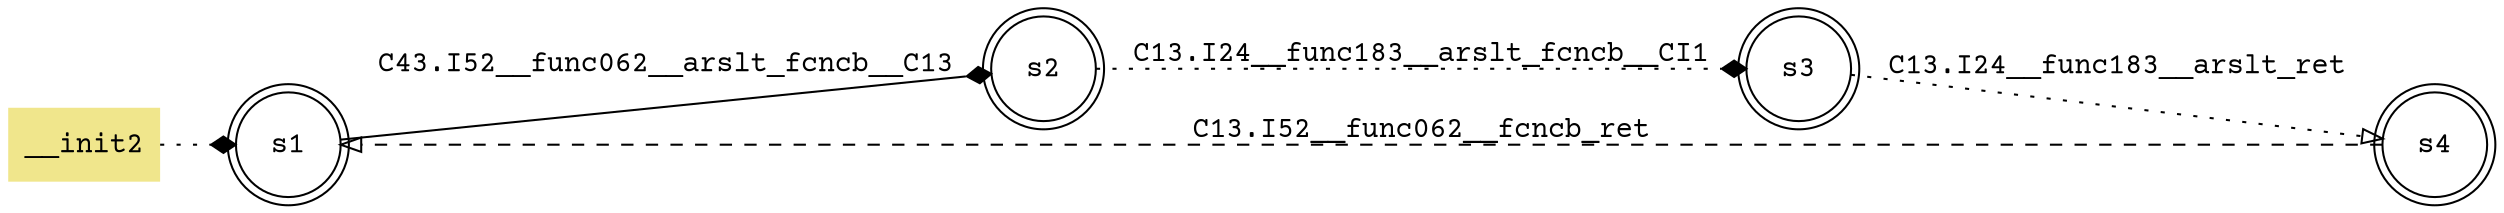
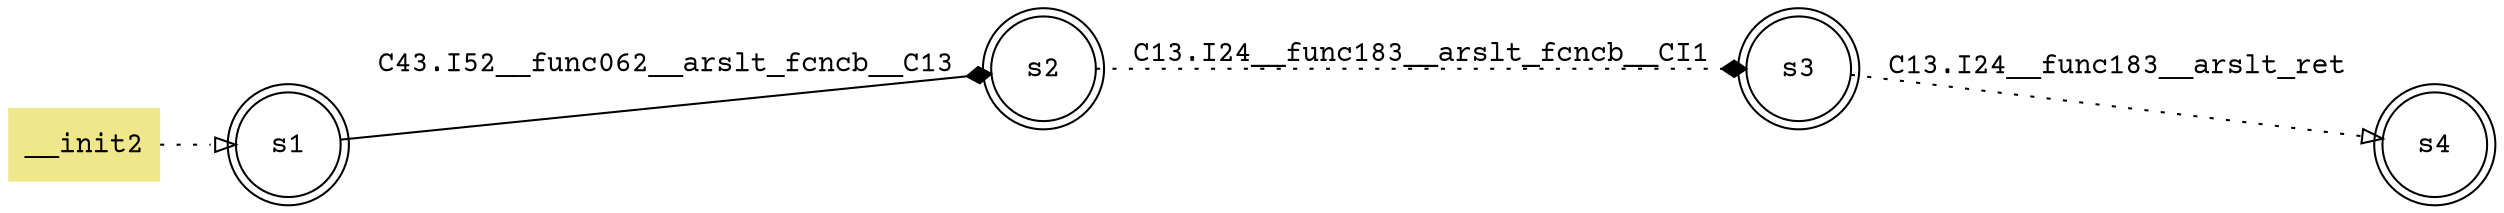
edge "__init2" -> "s1": arrowhead diamond -> onormal
edge "s4" -> "s1": removed, label "C13.I52__func062__fcncb_ret"
